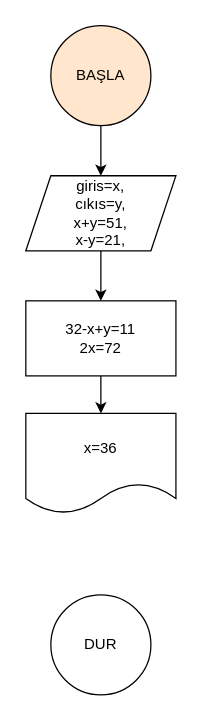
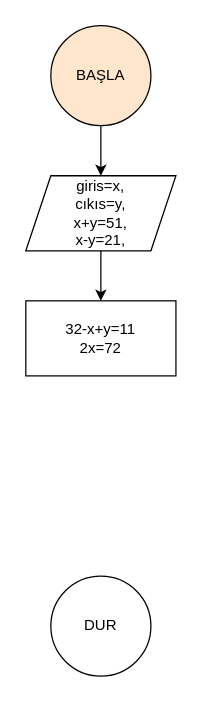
edge "32-x+y=11 2x=72" -> "x=36": removed
node "x=36": removed
node "DUR": moved (101, 644) -> (101, 626)
